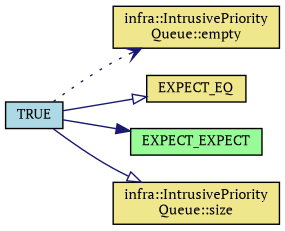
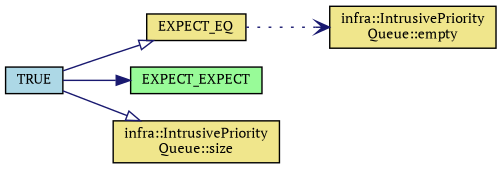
edge "TRUE" -> "infra::IntrusivePriority Queue::empty": now "EXPECT_EQ" -> "infra::IntrusivePriority Queue::empty"
